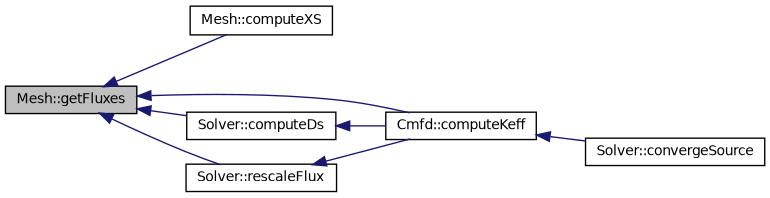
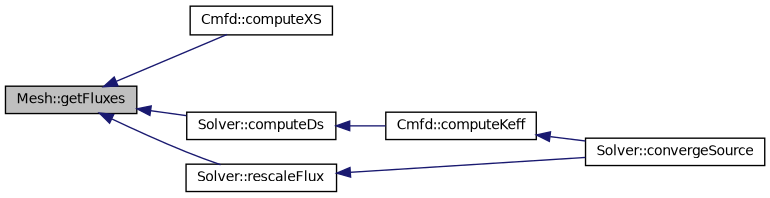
node "Mesh::computeXS": label "Mesh::computeXS" -> "Cmfd::computeXS"
edge "Cmfd::computeKeff" -> "Mesh::getFluxes": removed
edge "Cmfd::computeKeff" -> "Solver::rescaleFlux": now "Solver::convergeSource" -> "Solver::rescaleFlux"
